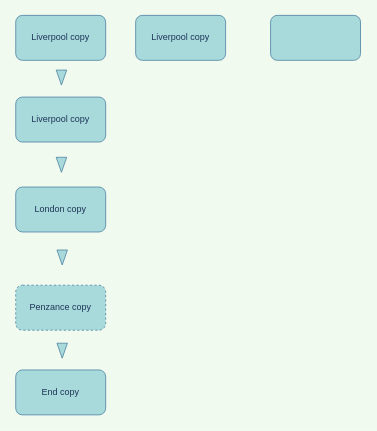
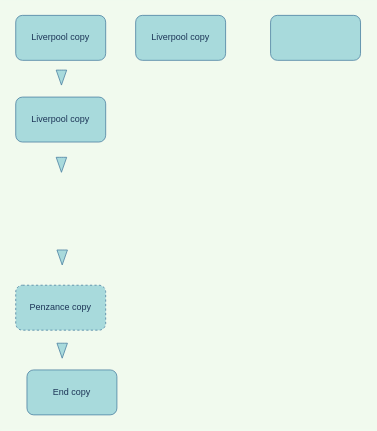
node "London copy": removed
node "End copy": moved (60, 393) -> (72, 393)
